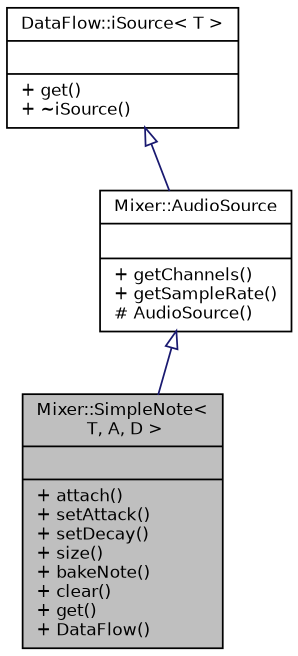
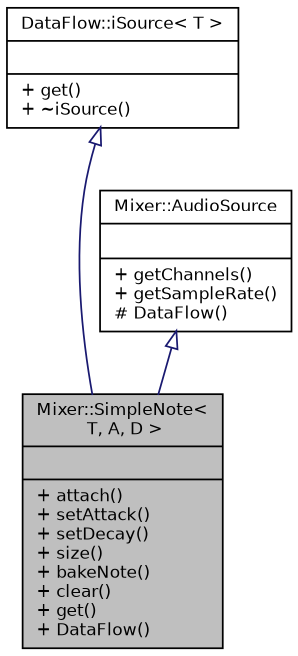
edge "Mixer::AudioSource" -> "DataFlow::iSource< T >": now "Mixer::SimpleNote<" -> "DataFlow::iSource< T >"
node "Mixer::AudioSource": text "# AudioSource()" -> "# DataFlow()"
